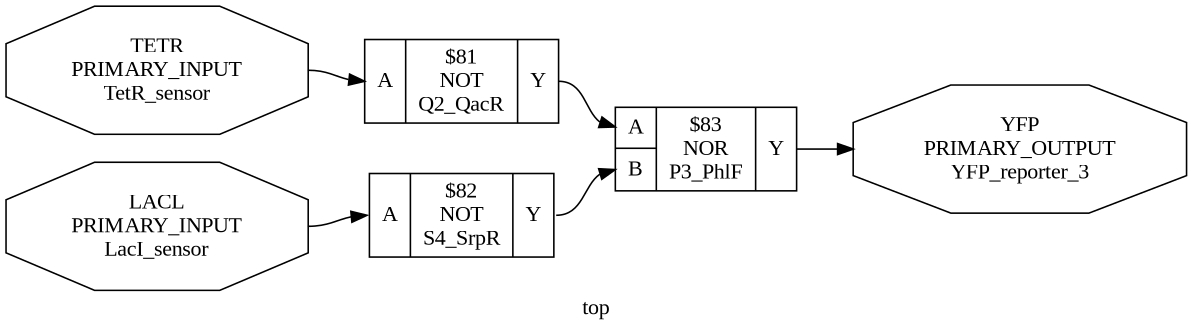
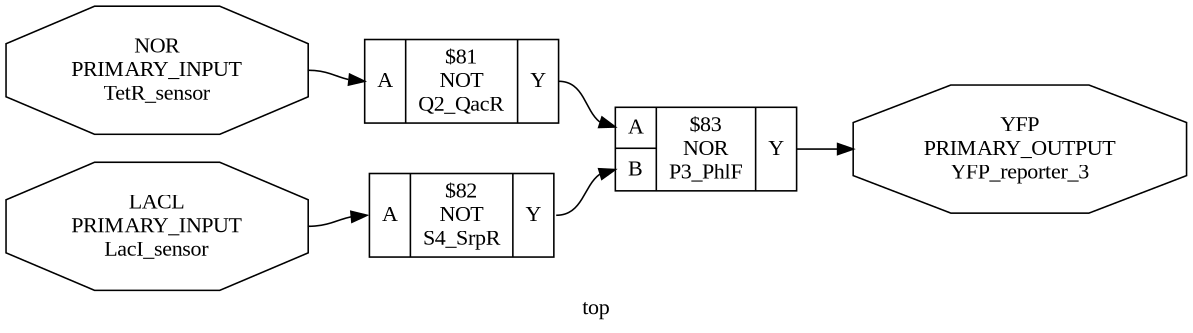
node "TETR PRIMARY_INPUT TetR_sensor": label "TETR PRIMARY_INPUT TetR_sensor" -> "NOR PRIMARY_INPUT TetR_sensor"
